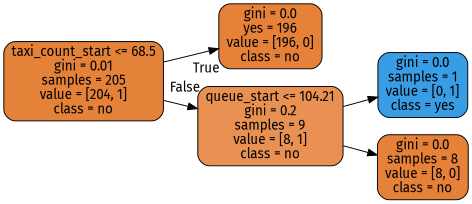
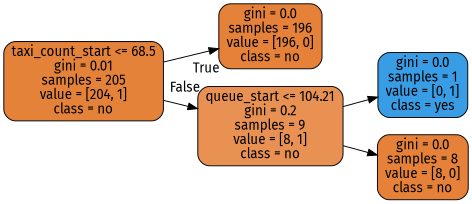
node "gini = 0.0 yes = 196 value = [196, 0] class = no": label "gini = 0.0 yes = 196 value = [196, 0] class = no" -> "gini = 0.0 samples = 196 value = [196, 0] class = no"
